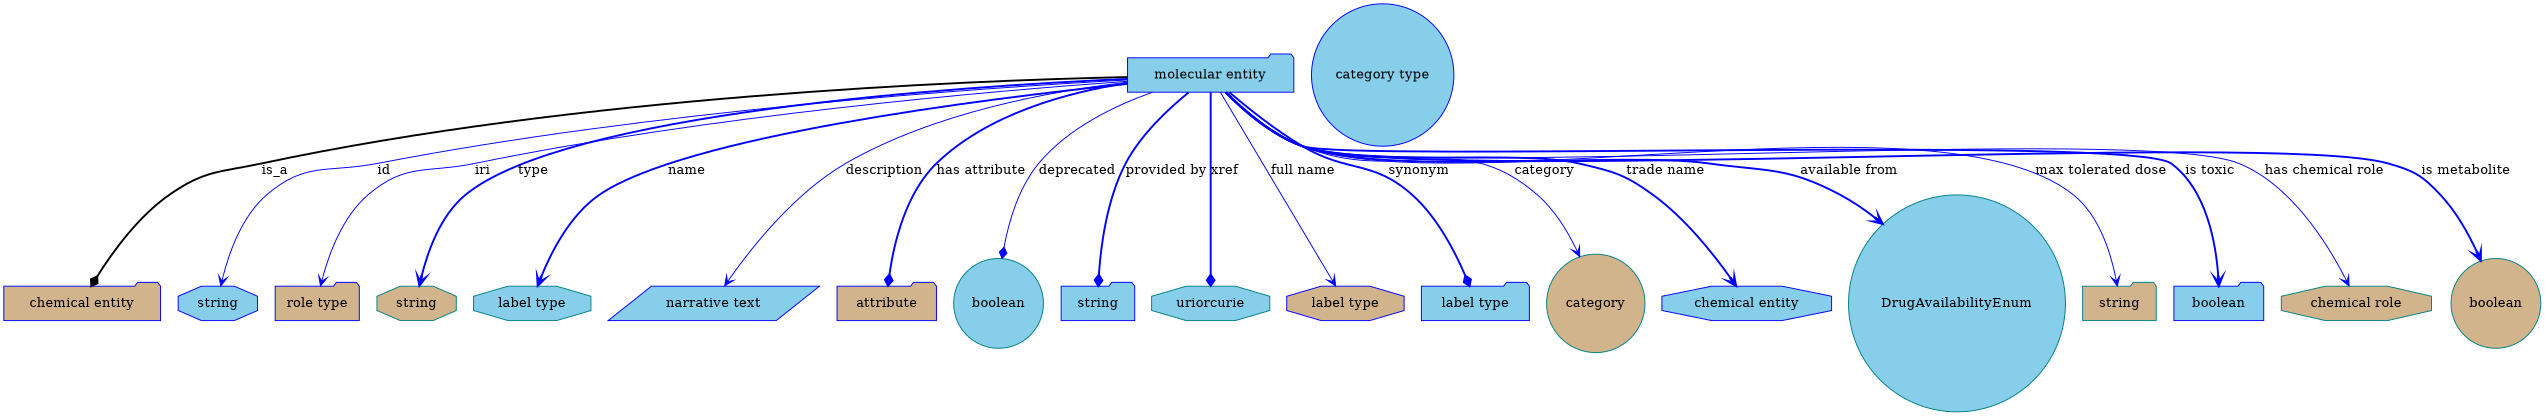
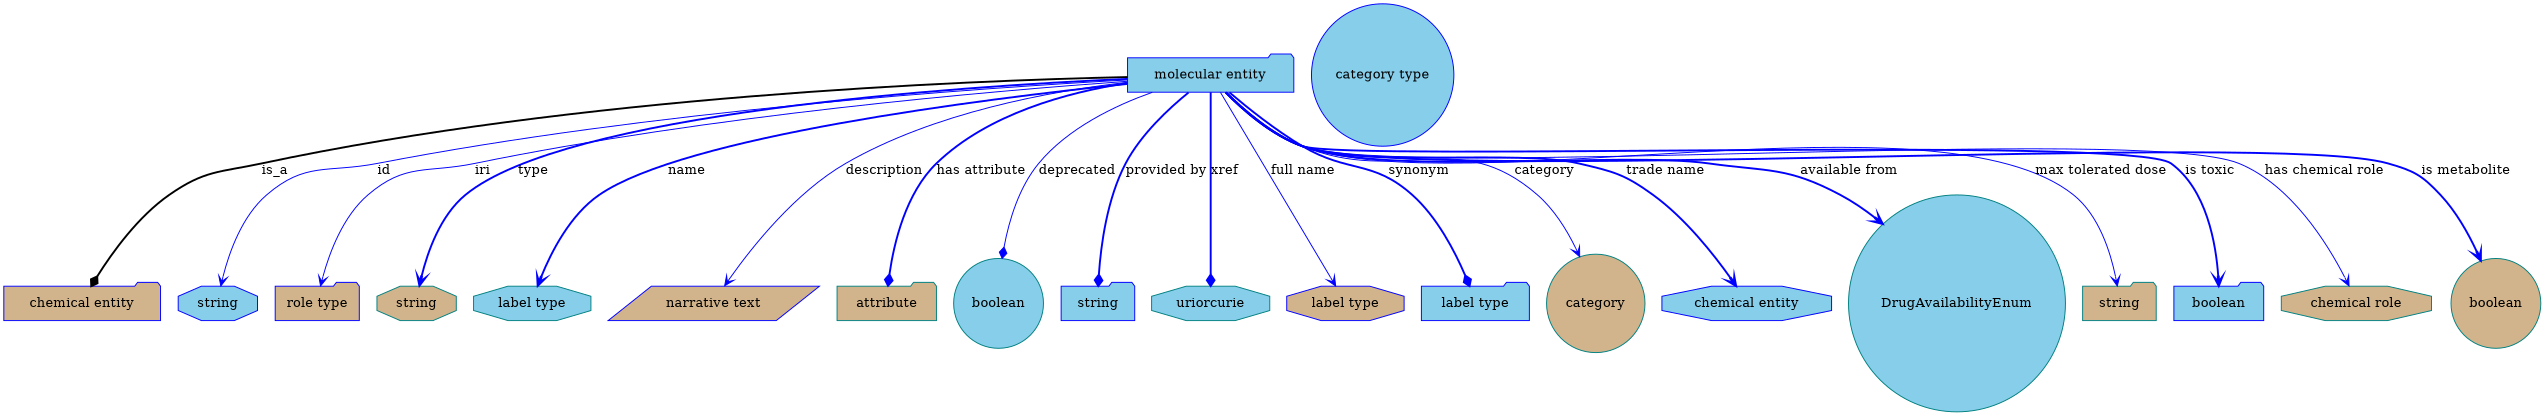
node "narrative text": fillcolor skyblue -> tan
node "attribute": color blue -> teal
